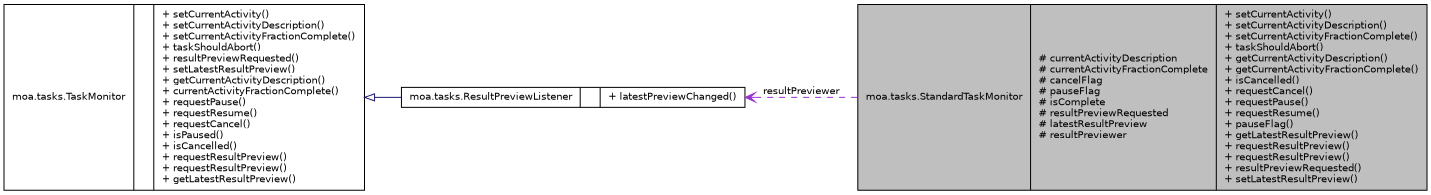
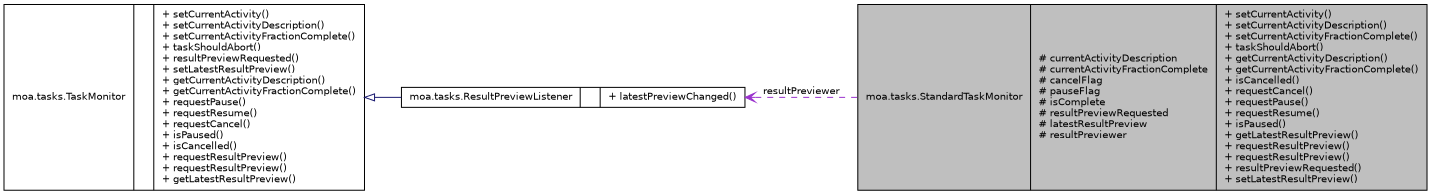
node "moa.tasks.TaskMonitor": text "+ currentActivityFractionComplete()" -> "+ getCurrentActivityFractionComplete()"
node "moa.tasks.StandardTaskMonitor": text "+ pauseFlag()" -> "+ isPaused()"
